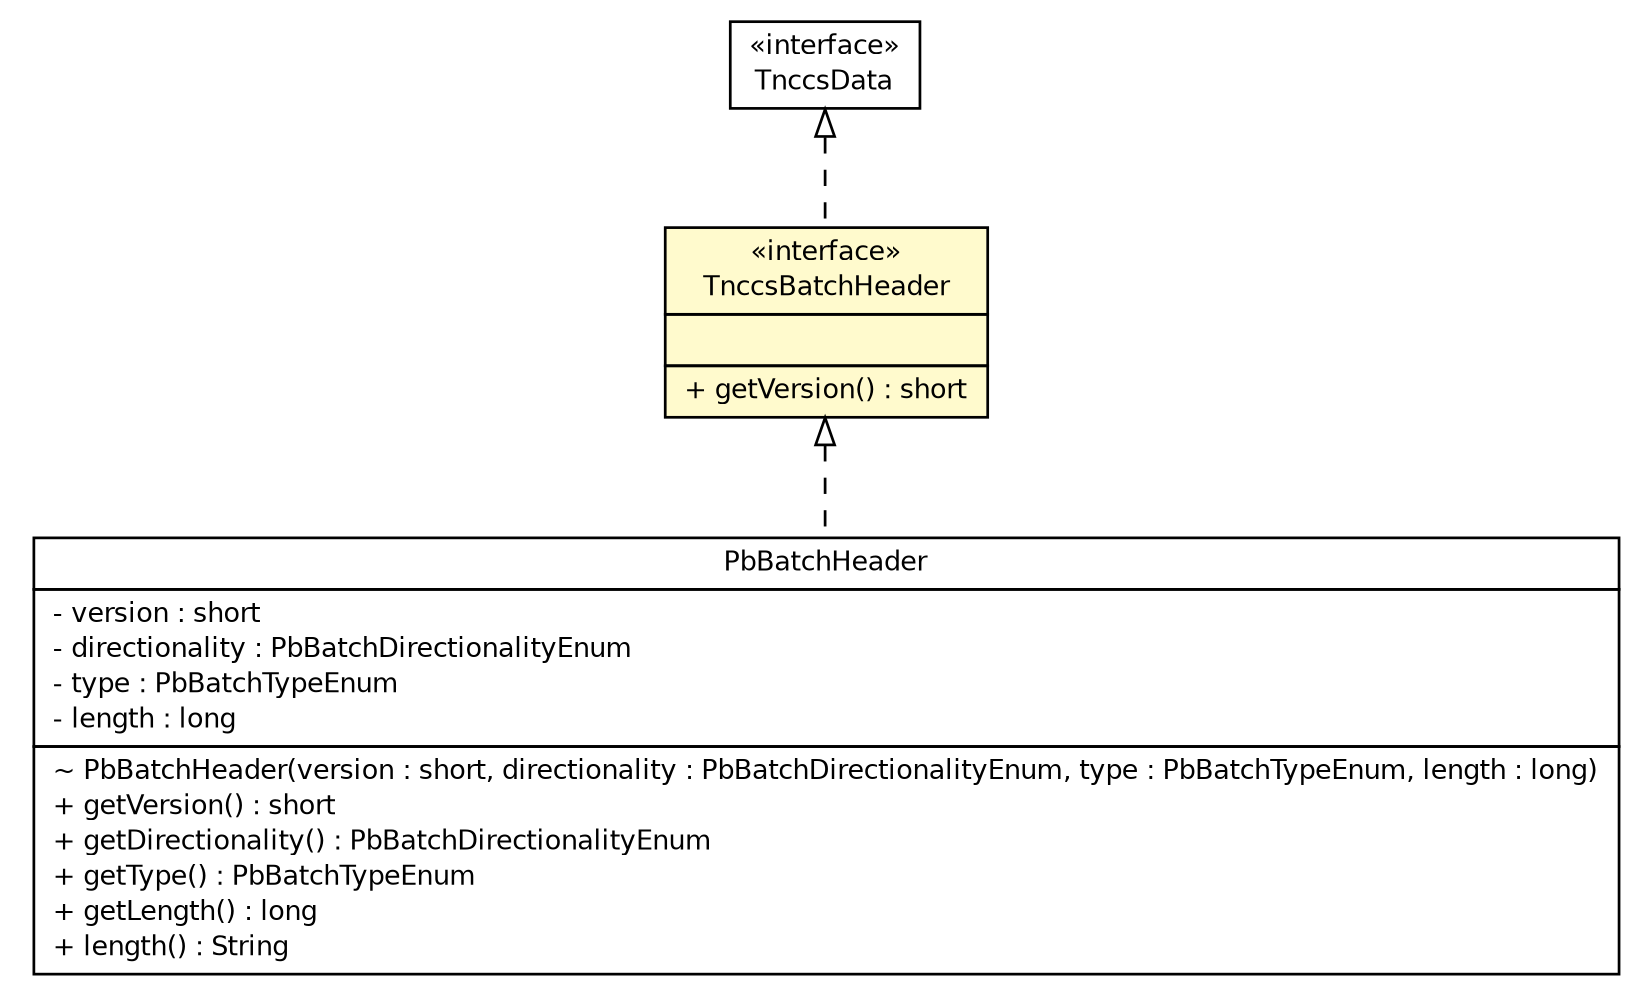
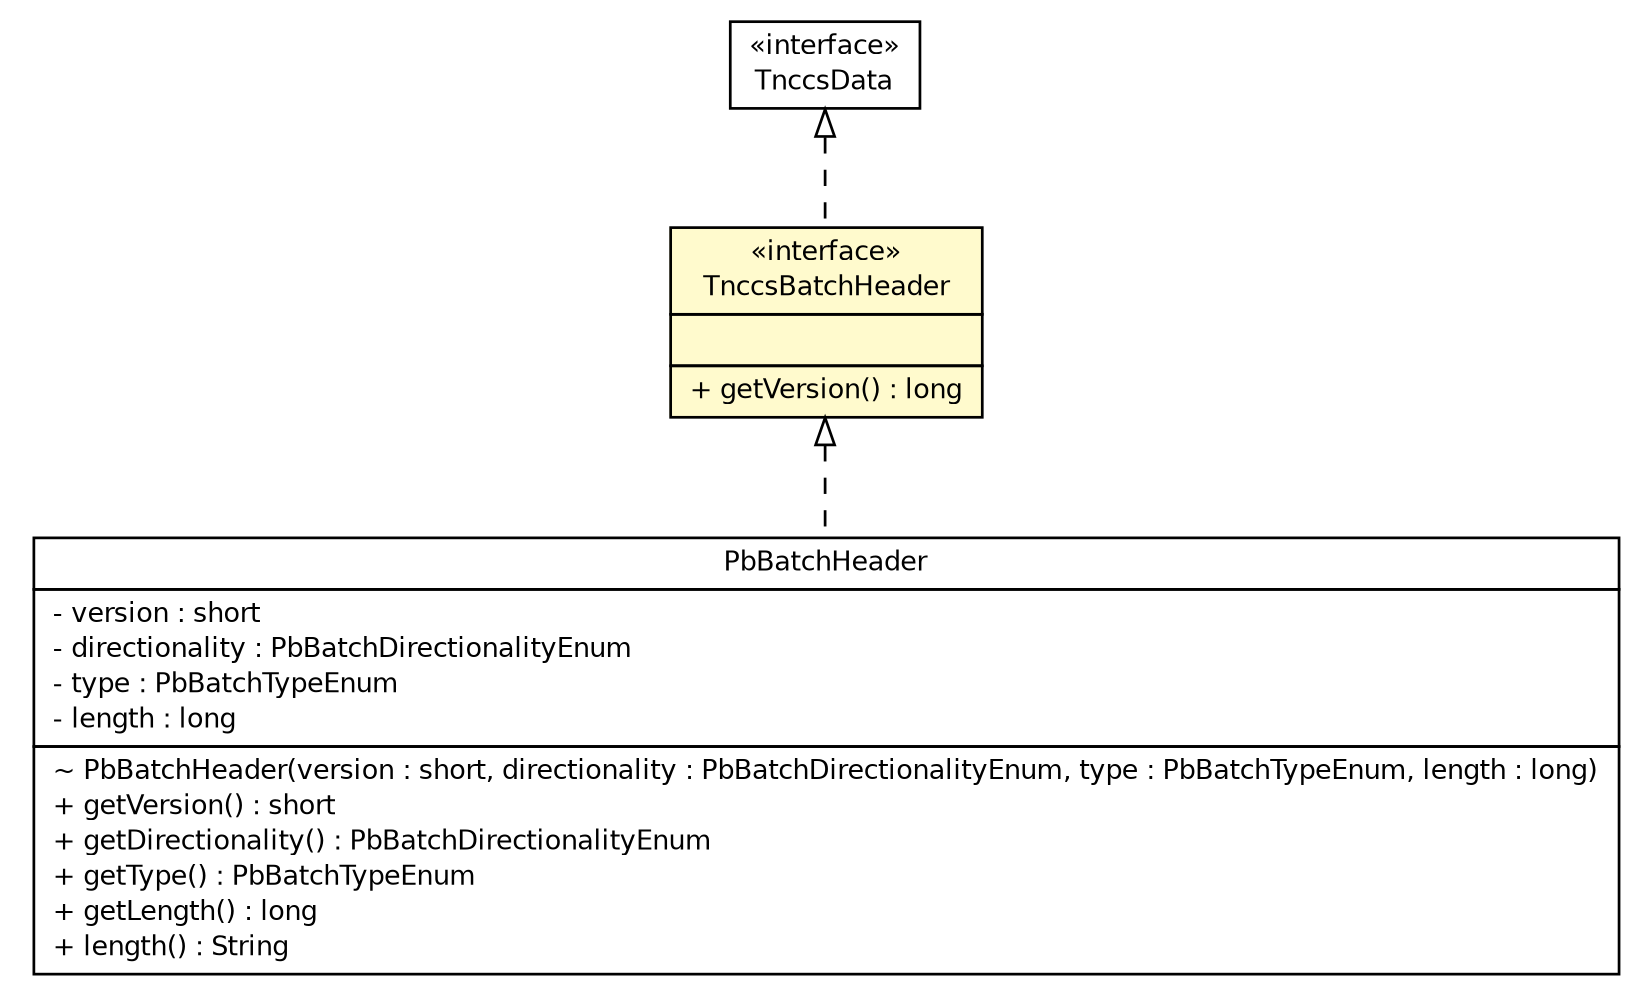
node "TnccsBatchHeader": text "+ getVersion() : short" -> "+ getVersion() : long"
